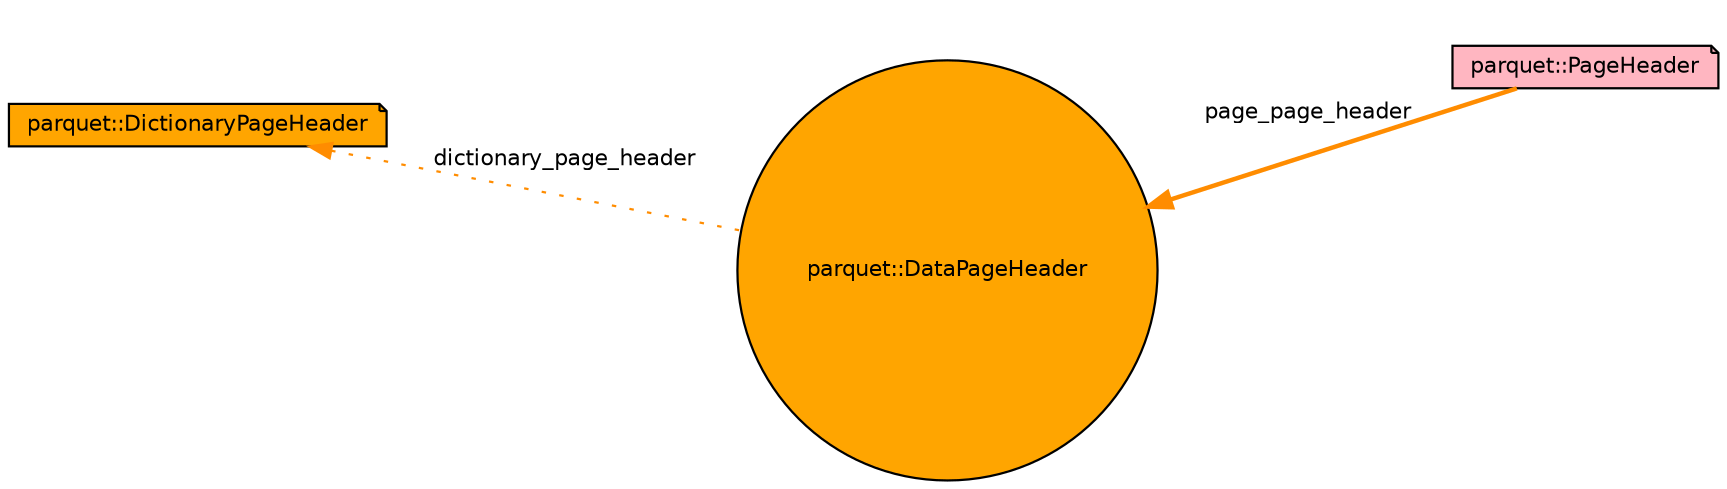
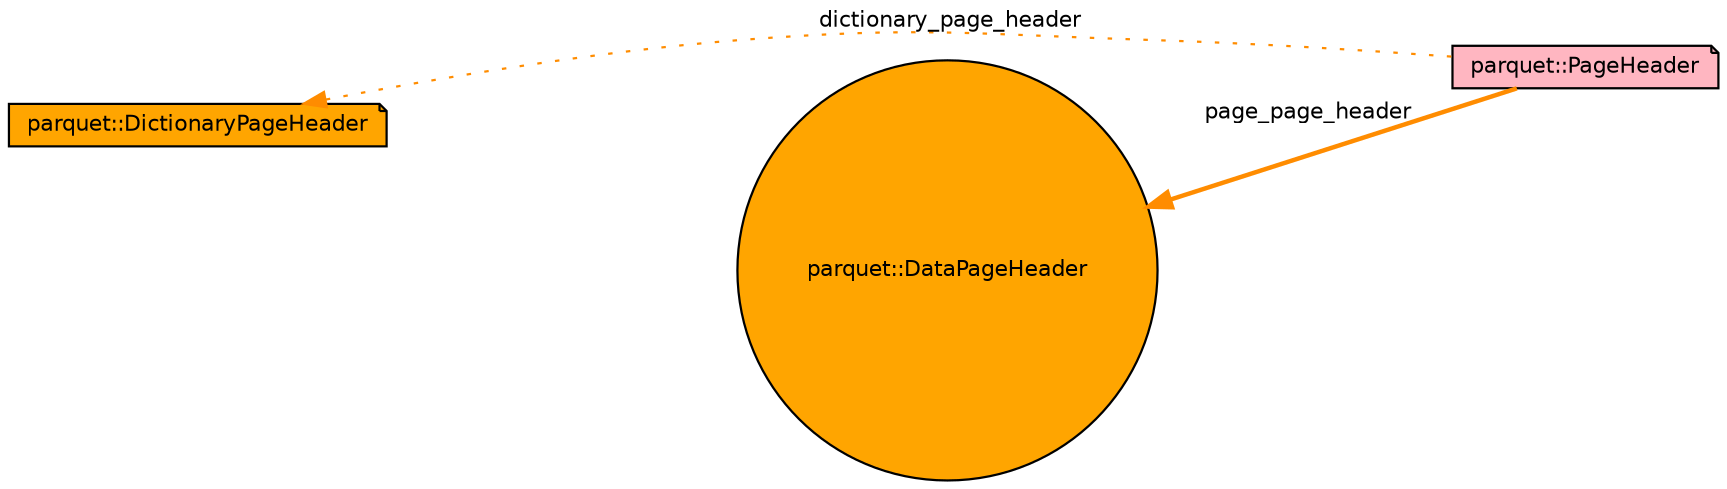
edge "parquet::DataPageHeader" -> "parquet::DictionaryPageHeader": now "parquet::PageHeader" -> "parquet::DictionaryPageHeader"
